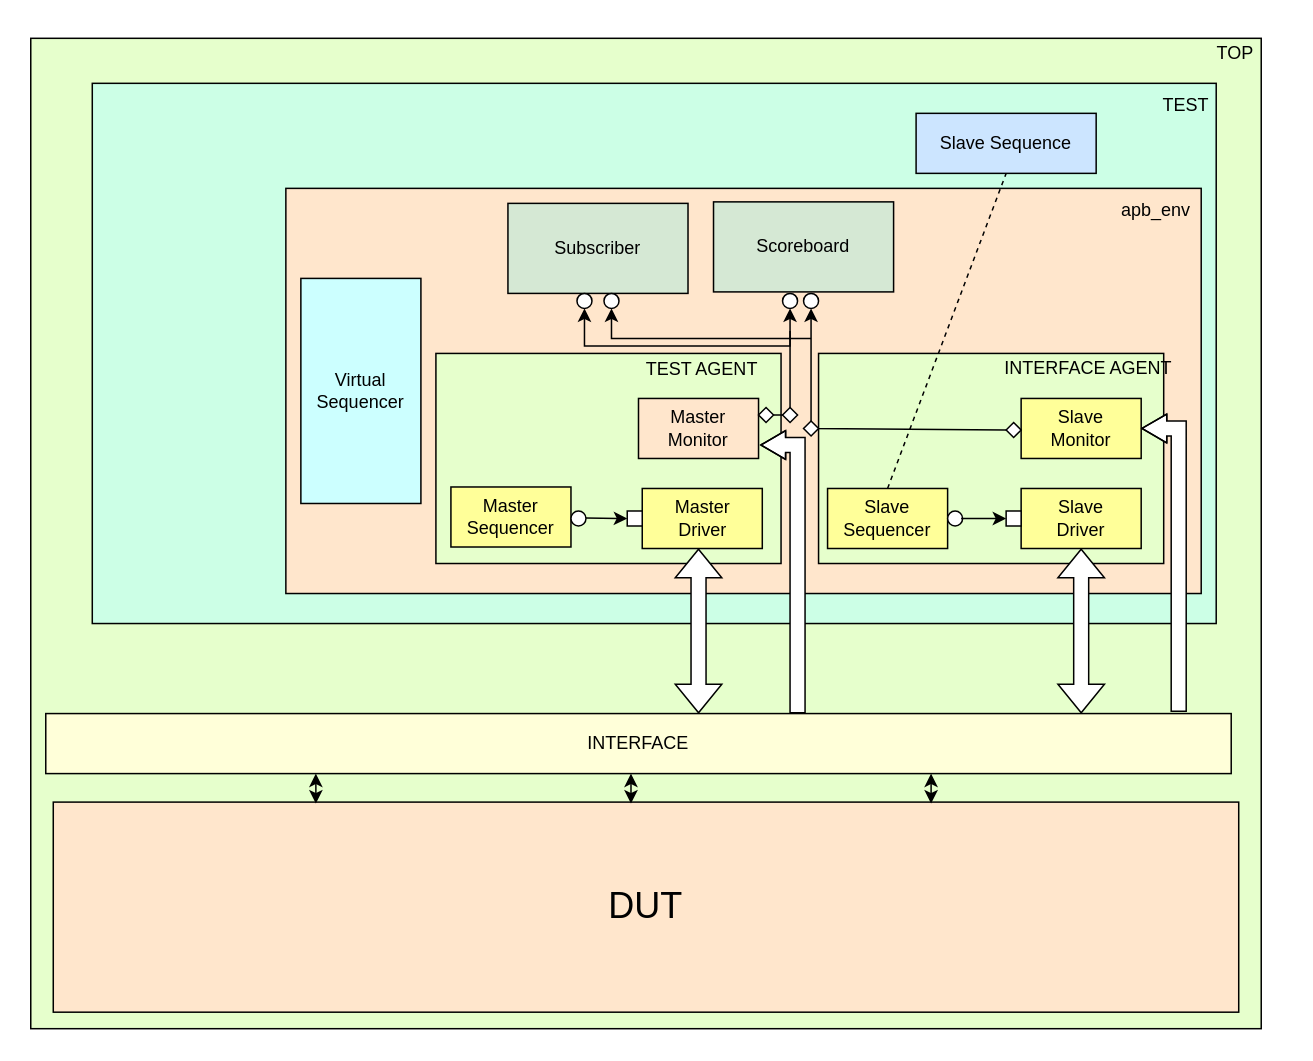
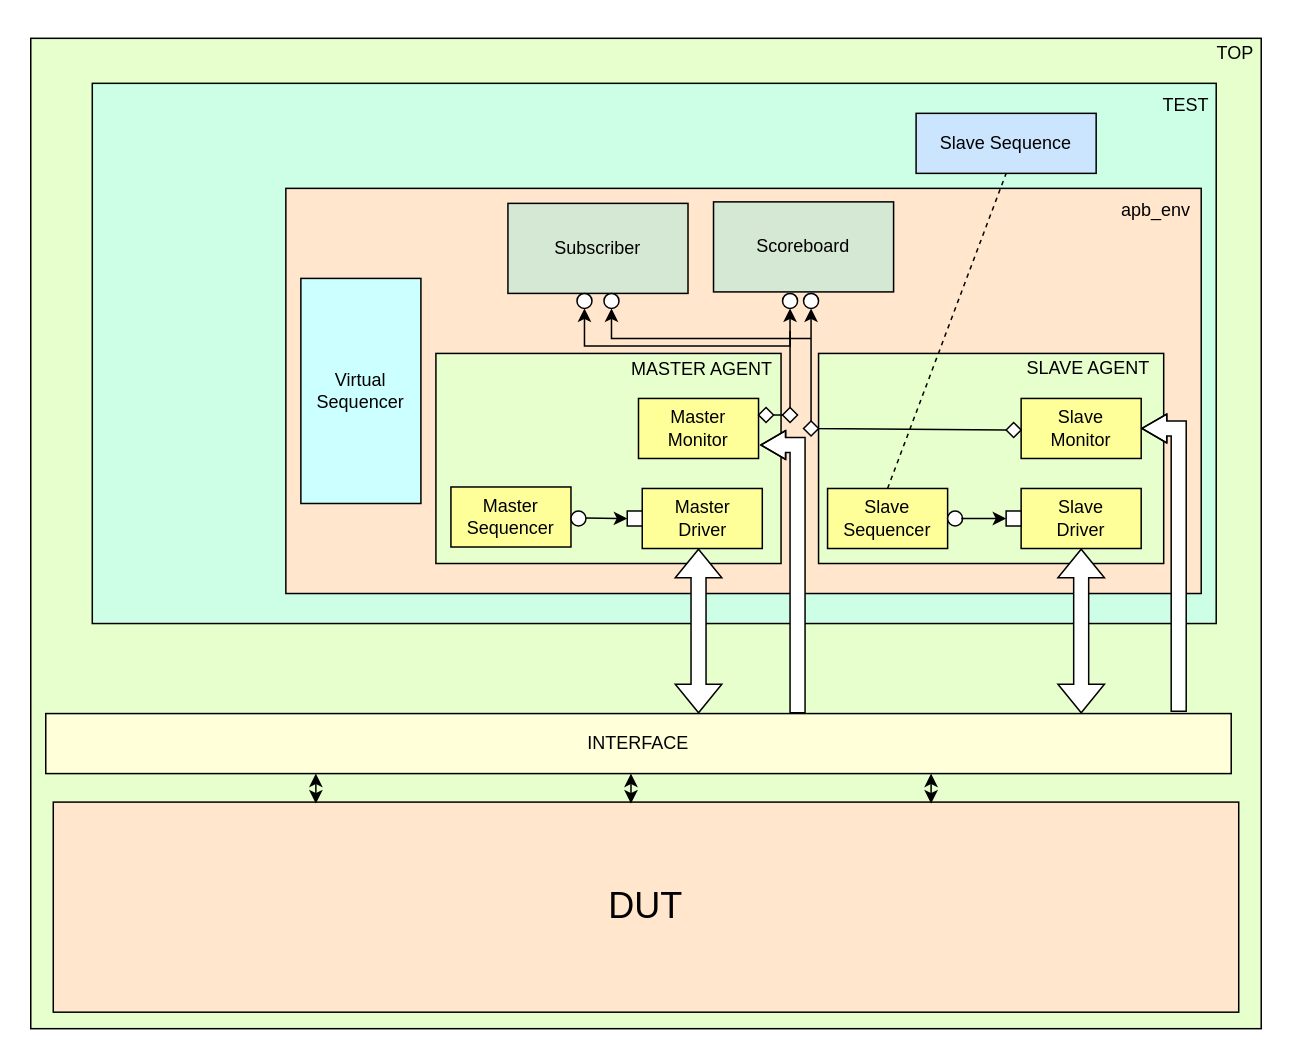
node "INTERFACE AGENT": label "INTERFACE AGENT" -> "SLAVE AGENT"
node "TEST AGENT": label "TEST AGENT" -> "MASTER AGENT"
node "Master Monitor": fillcolor #ffe6cc -> #ffff99
